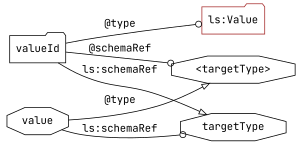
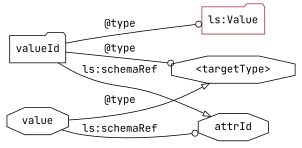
edge "valueId" -> "<targetType>": label "@schemaRef" -> "@type"
node "targetType": label "targetType" -> "attrId"
